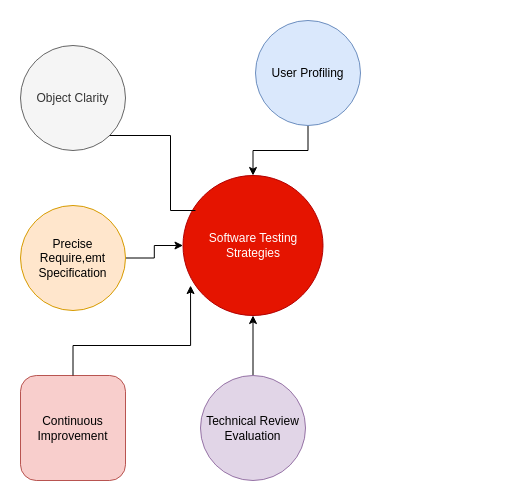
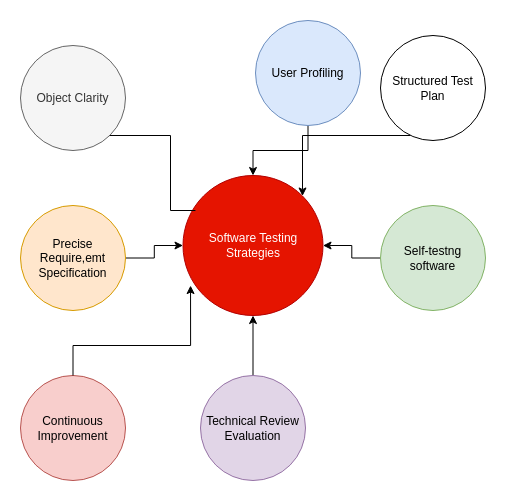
node "Structured Test Plan": added
edge "Structured Test Plan" -> "Software Testing Strategies": added
edge "Self-testng software" -> "Software Testing Strategies": added
node "Self-testng software": added
node "Continuous Improvement": shape rounded rectangle -> ellipse
